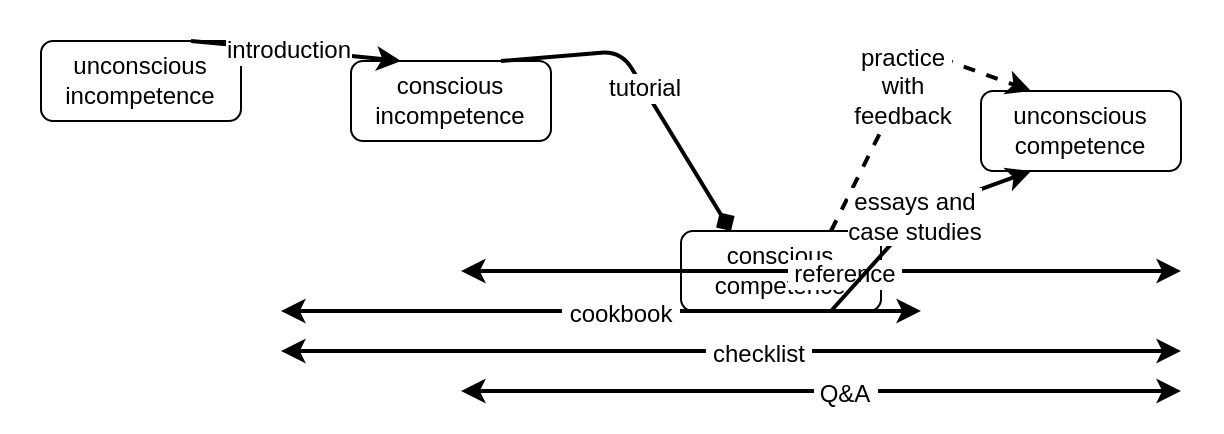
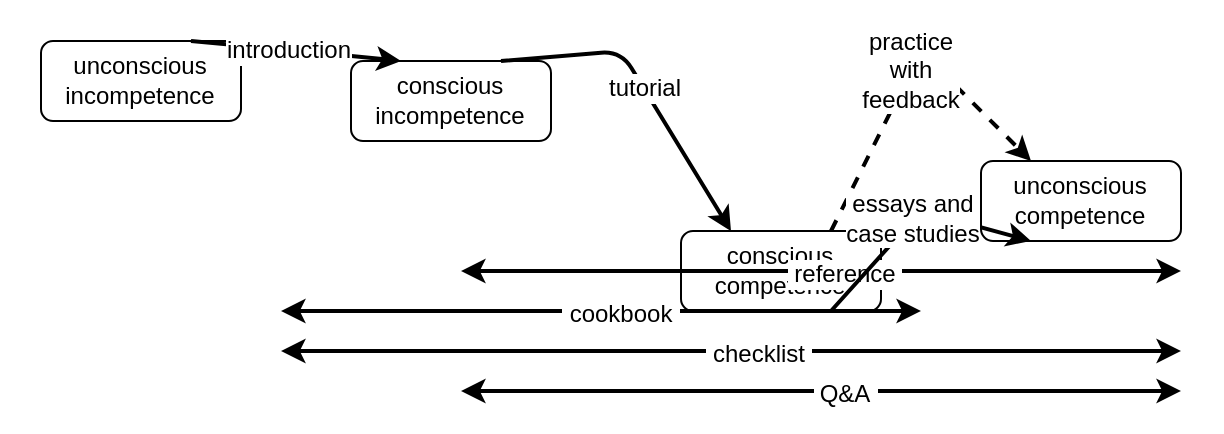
node "unconscious competence": moved (1081, 131) -> (1081, 201)
edge "conscious incompetence" -> "conscious competence": arrowhead diamond -> classic
